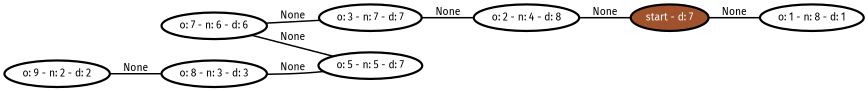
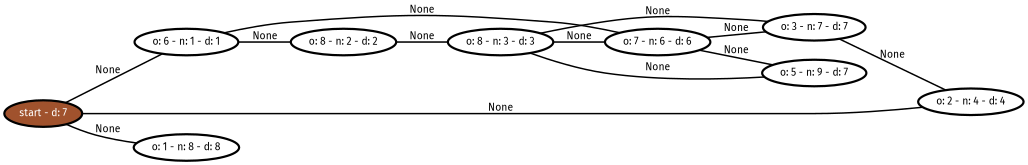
edge "o: 3 - n: 7 - d: 7" -- "o: 8 - n: 3 - d: 3": added, label "None"
node "o: 2 - n: 4 - d: 8": label "o: 2 - n: 4 - d: 8" -> "o: 2 - n: 4 - d: 4"
node "o: 1 - n: 8 - d: 1": label "o: 1 - n: 8 - d: 1" -> "o: 1 - n: 8 - d: 8"
node "o: 6 - n: 1 - d: 1": added
edge "o: 8 - n: 3 - d: 3" -- "o: 7 - n: 6 - d: 6": added, label "None"
node "o: 5 - n: 5 - d: 7": label "o: 5 - n: 5 - d: 7" -> "o: 5 - n: 9 - d: 7"
node "o: 9 - n: 2 - d: 2": label "o: 9 - n: 2 - d: 2" -> "o: 8 - n: 2 - d: 2"
